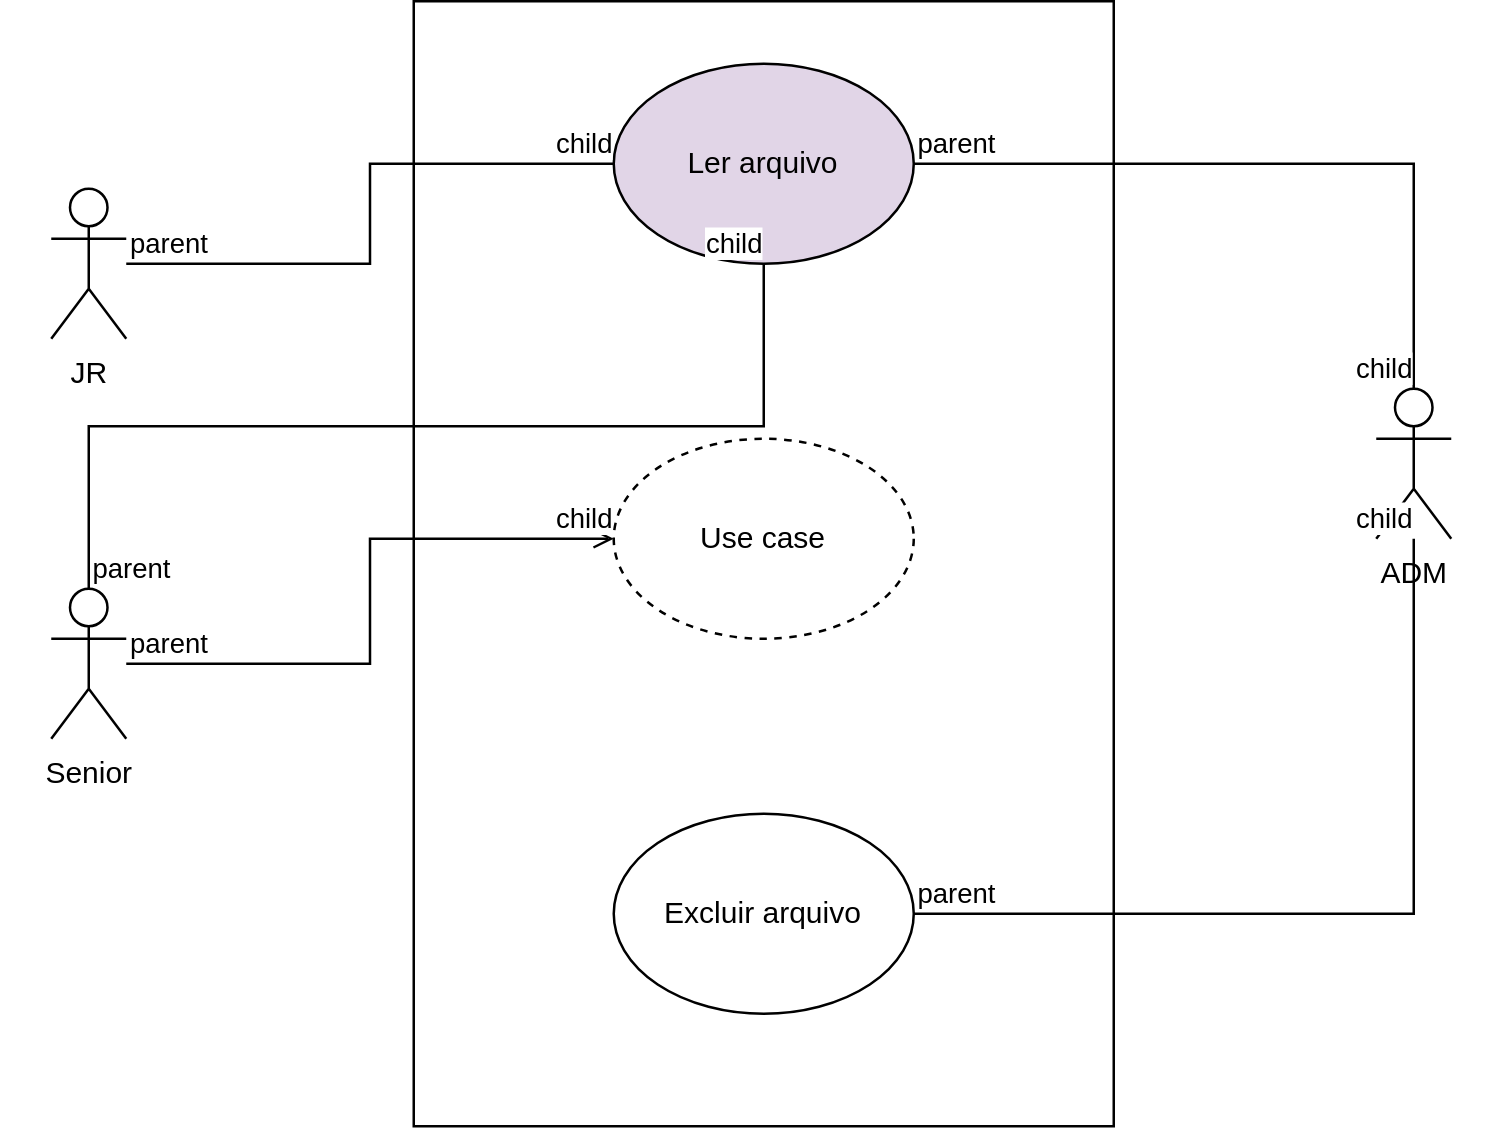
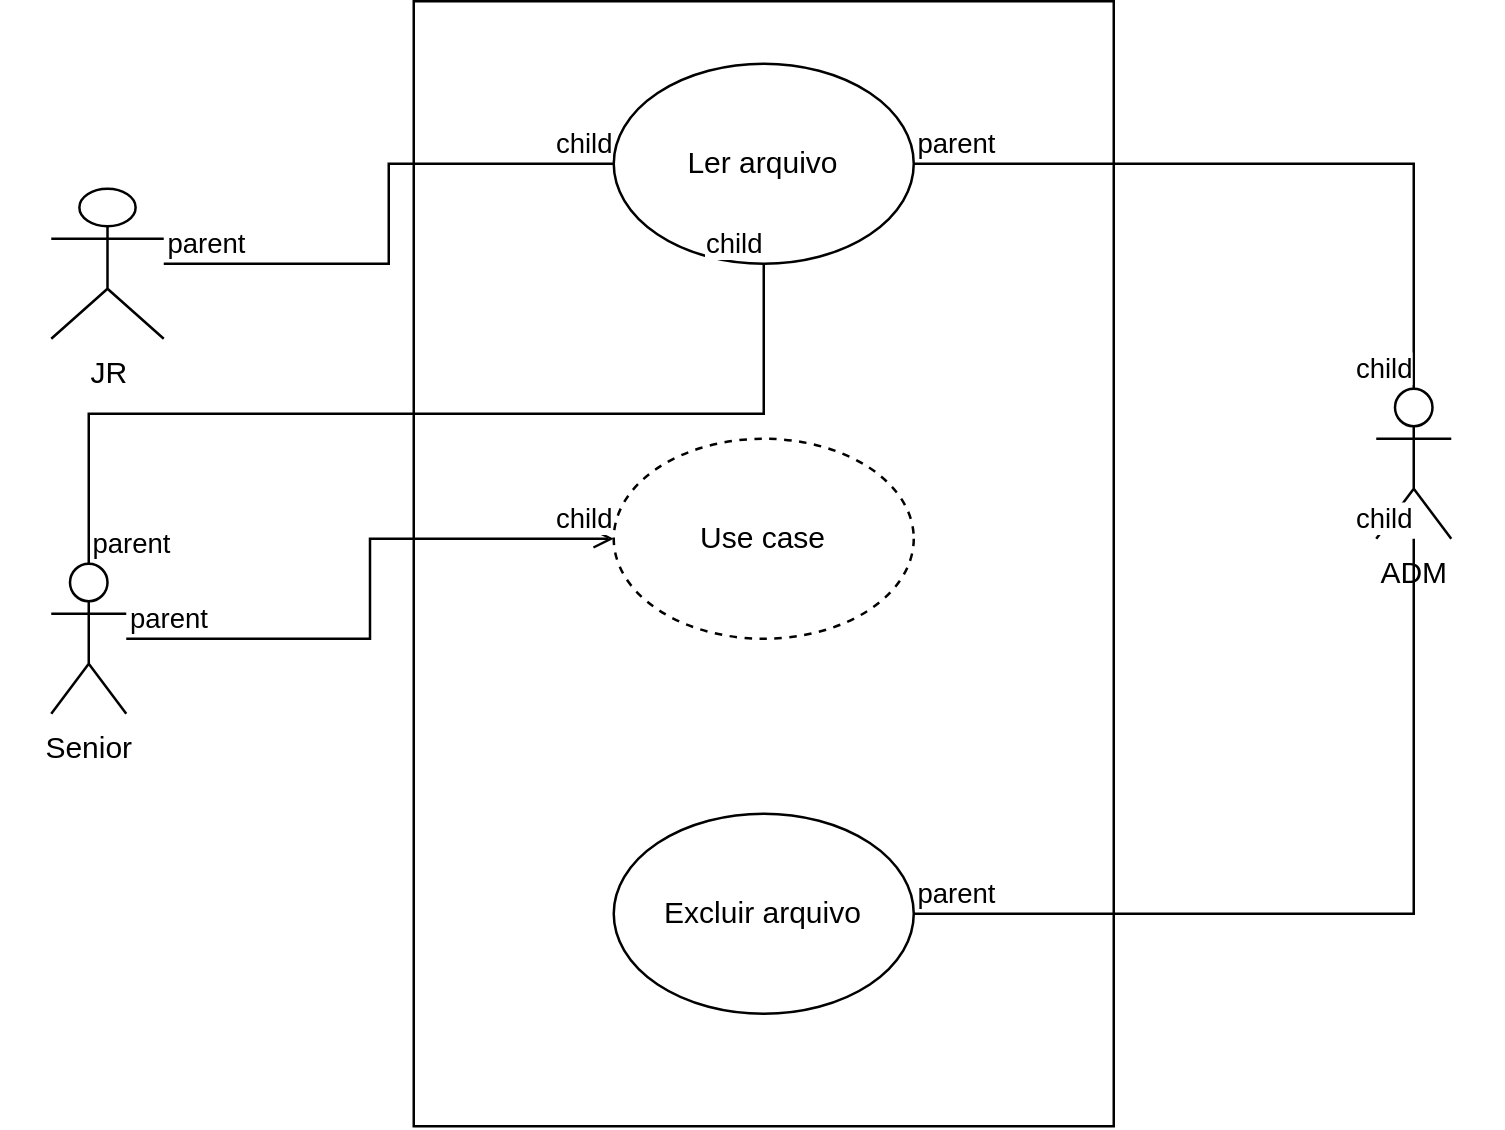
node "Ler arquivo": fillcolor #e1d5e7 -> #ffffff
node "JR": size 75x150 -> 113x150
node "Senior": moved (89, 664) -> (89, 639)
